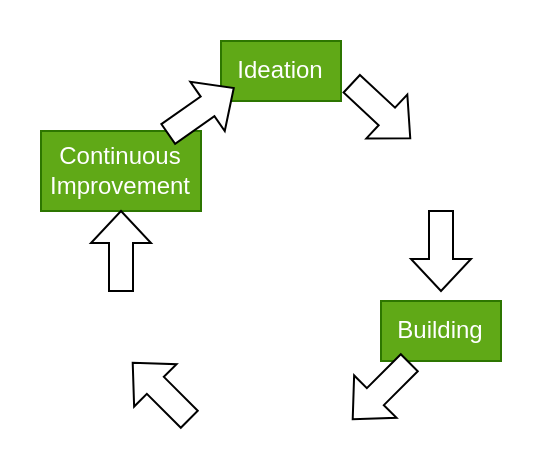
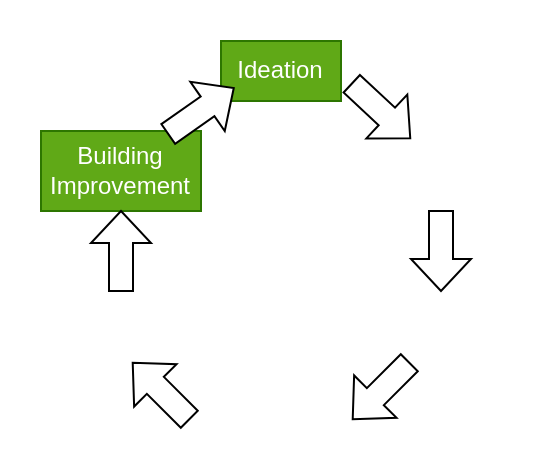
node "Continuous Improvement": label "Continuous Improvement" -> "Building Improvement"
node "Building": removed
